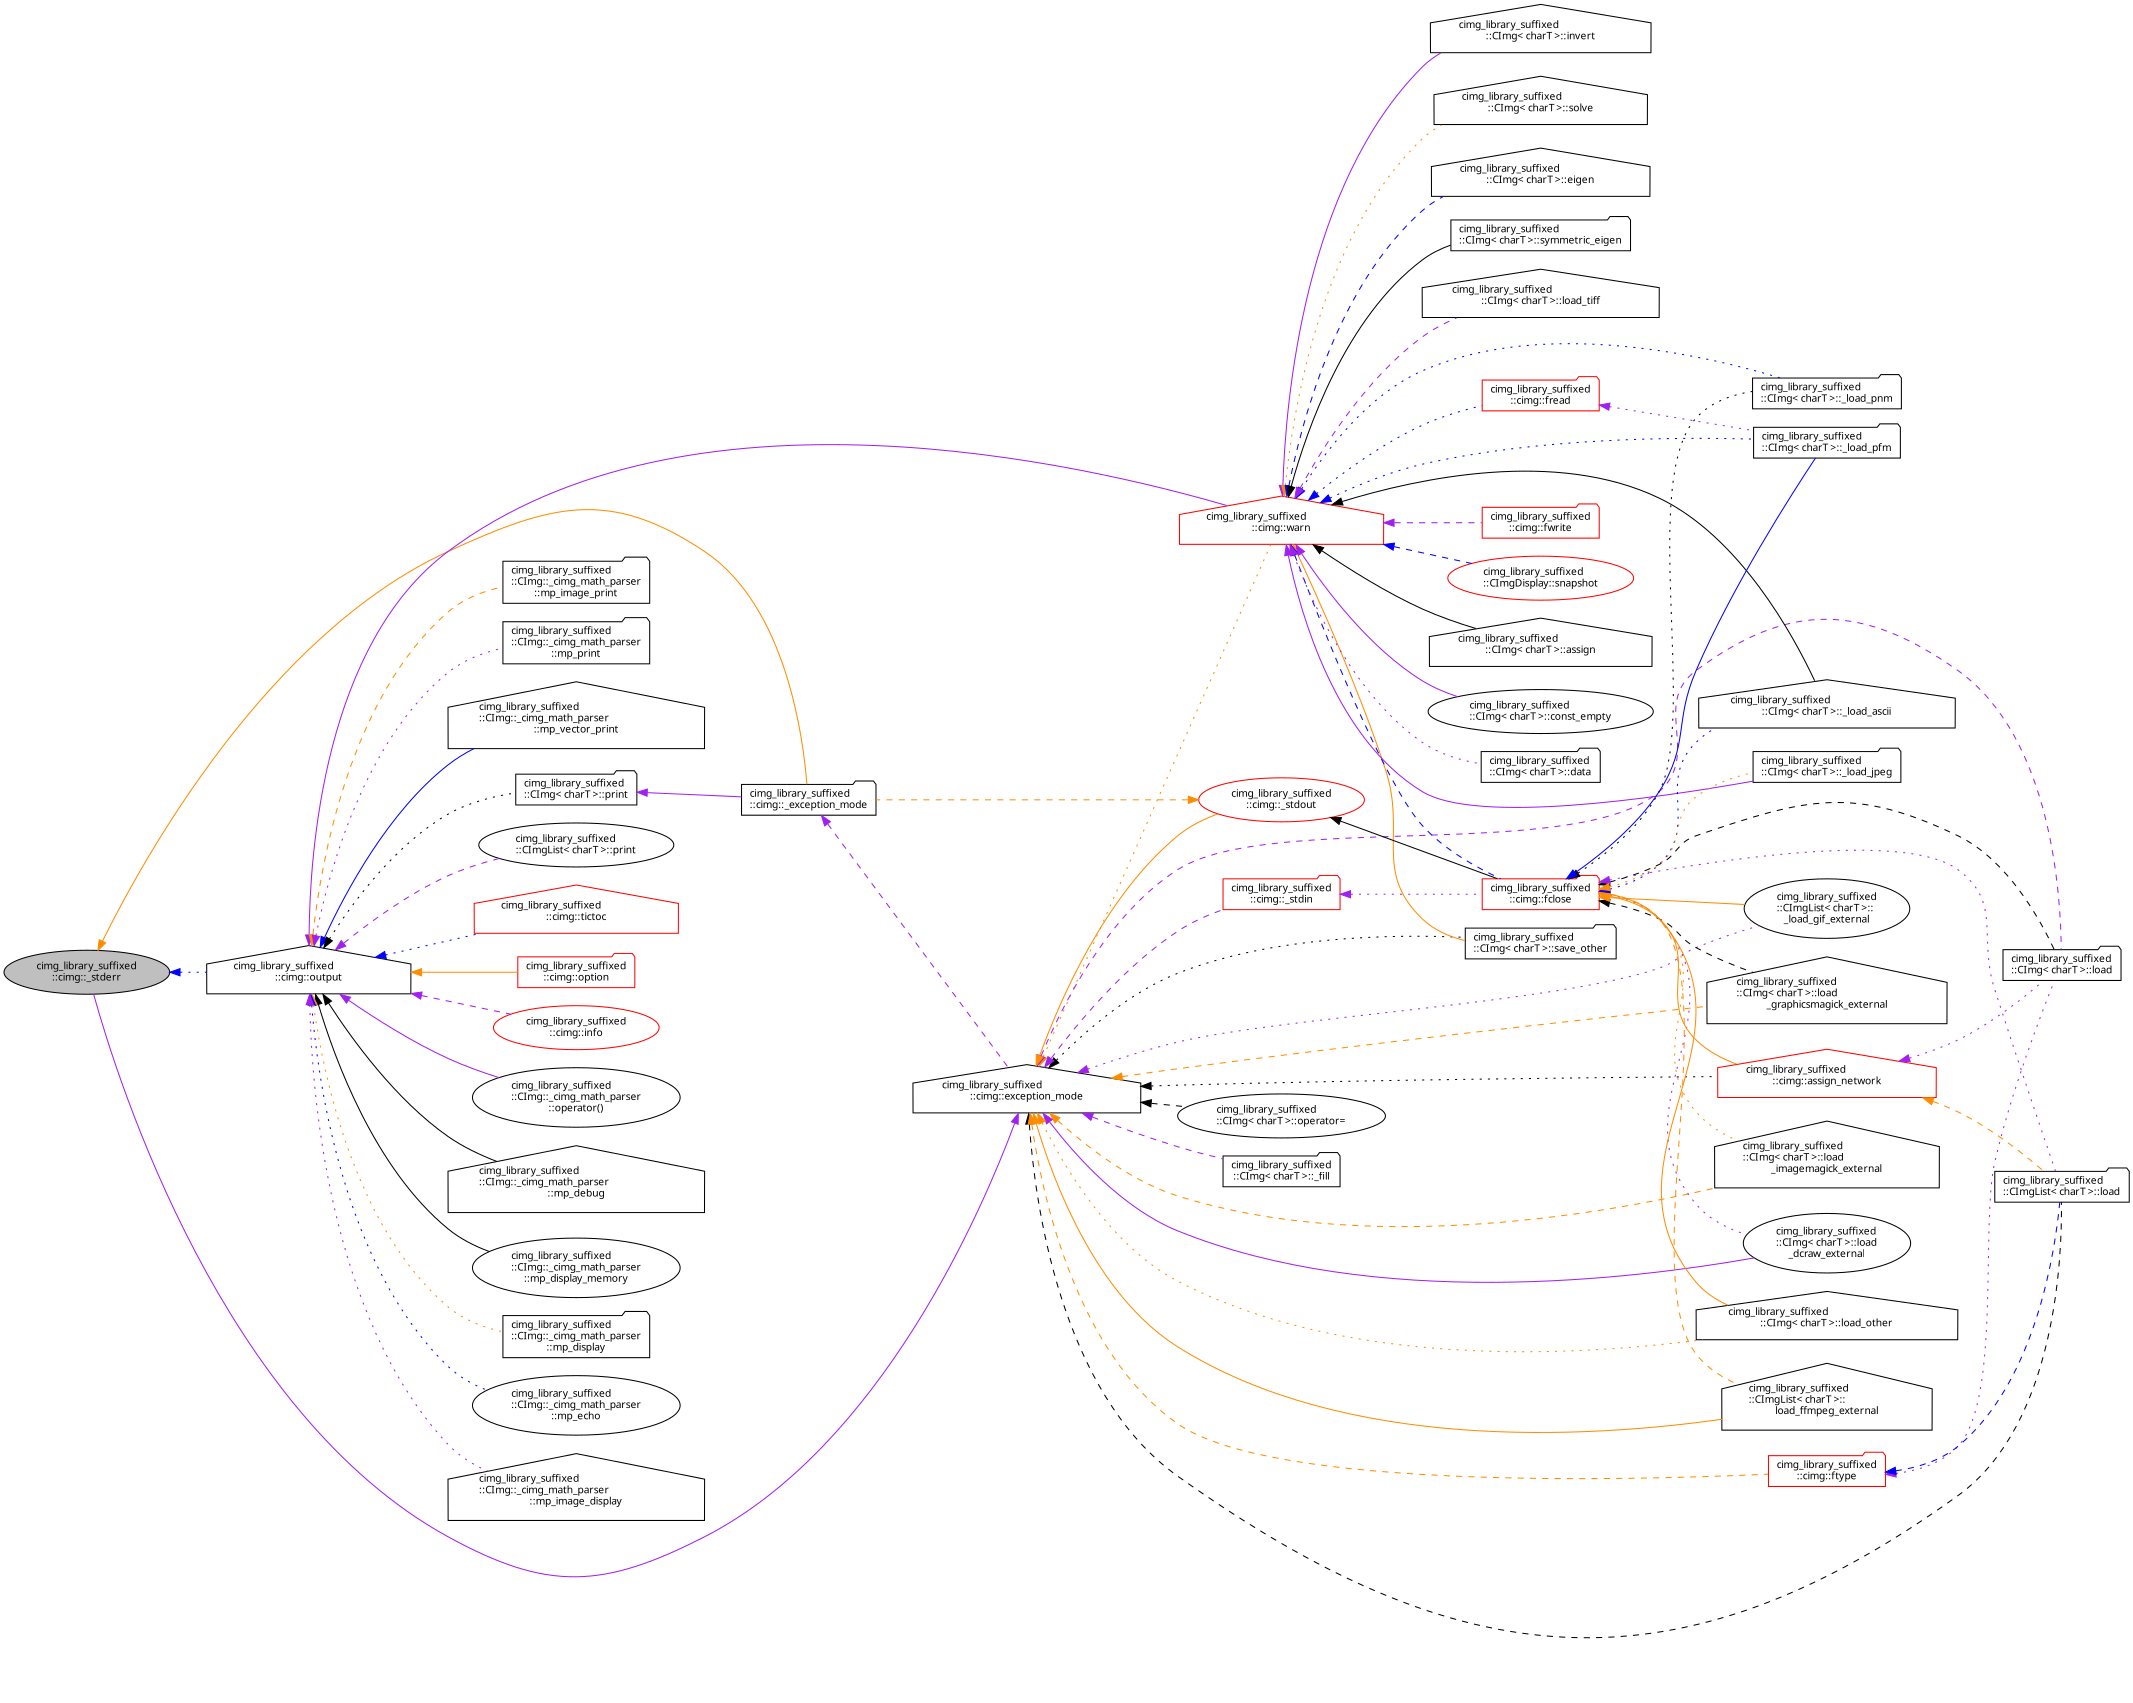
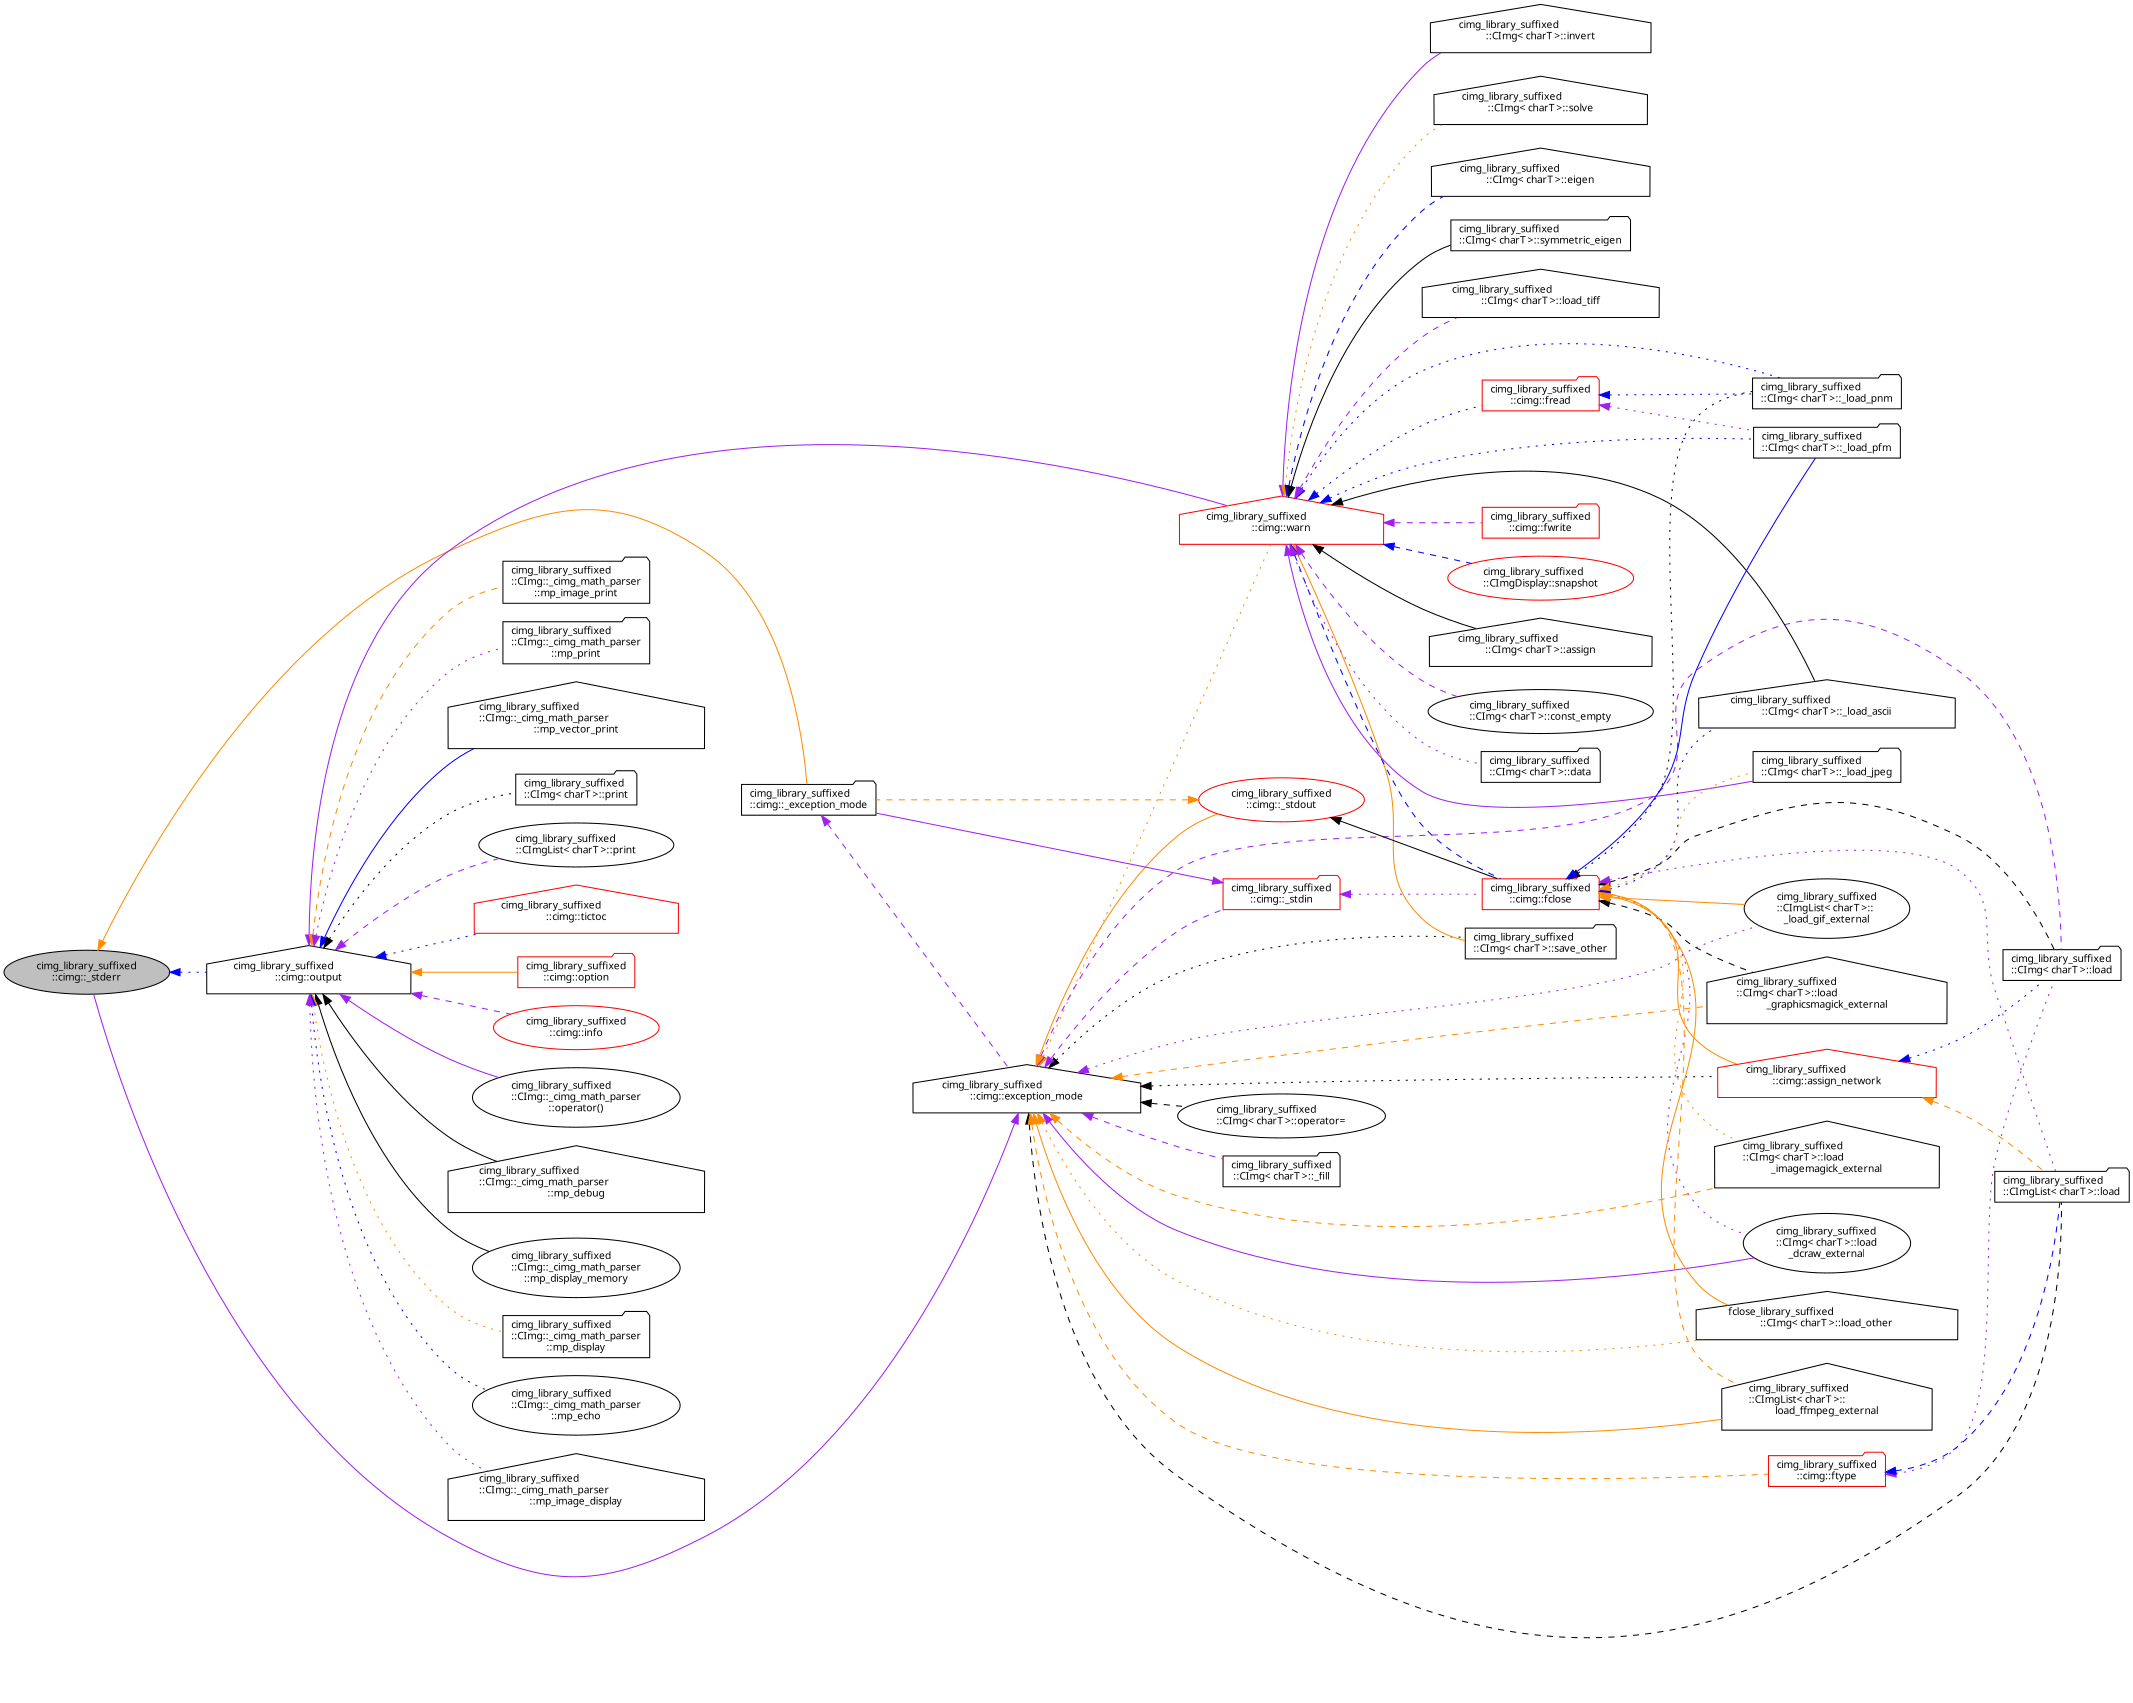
edge "cimg_library_suffixed ::CImg< charT >::_load_pnm" -> "cimg_library_suffixed ::cimg::fread": added
edge "cimg_library_suffixed ::CImg< charT >::const_empty" -> "cimg_library_suffixed ::cimg::warn": style solid -> dashed
edge "cimg_library_suffixed ::cimg::_exception_mode" -> "cimg_library_suffixed ::CImg< charT >::print": now "cimg_library_suffixed ::cimg::_exception_mode" -> "cimg_library_suffixed ::cimg::_stdin"
edge "cimg_library_suffixed ::CImg< charT >::load" -> "cimg_library_suffixed ::cimg::assign_network": color purple -> blue
node "cimg_library_suffixed ::CImg< charT >::load_other": label "cimg_library_suffixed ::CImg< charT >::load_other" -> "fclose_library_suffixed ::CImg< charT >::load_other"
